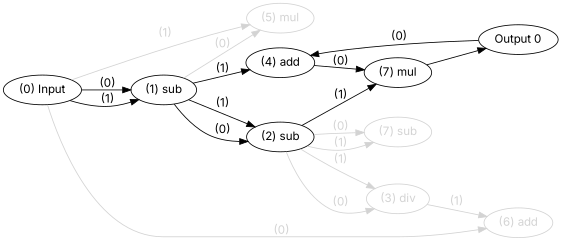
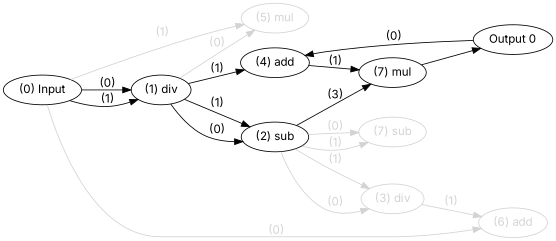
edge "(4) add" -> "(7) mul": label " (0)" -> " (1)"
node "(1) sub": label "(1) sub" -> "(1) div"
edge "(2) sub" -> "(7) mul": label " (1)" -> " (3)"
